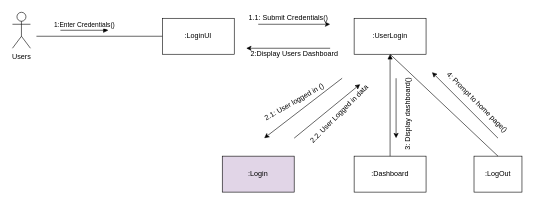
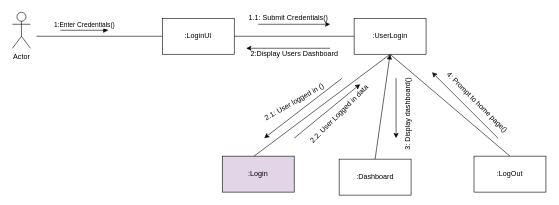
edge ":LoginUI" -- ":UserLogin": added
node "Users": label "Users" -> "Actor"
edge ":UserLogin" -- ":Login": added
node ":Dashboard": moved (390, 174) -> (375, 177)
node ":LogOut": size 48x36 -> 72x36
